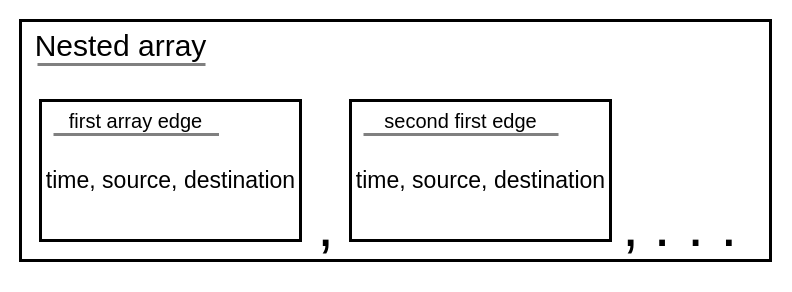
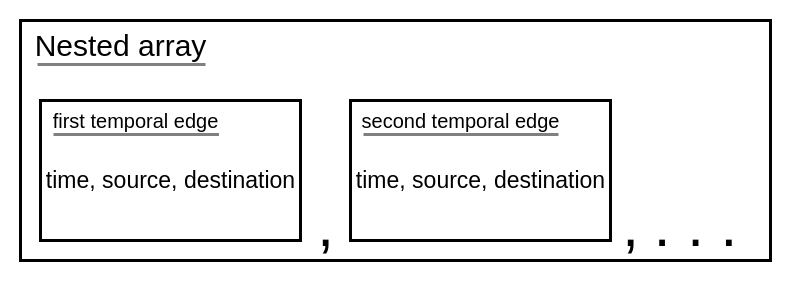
node "first array edge": label "first array edge" -> "first temporal edge"
node "second first edge": label "second first edge" -> "second temporal edge"
